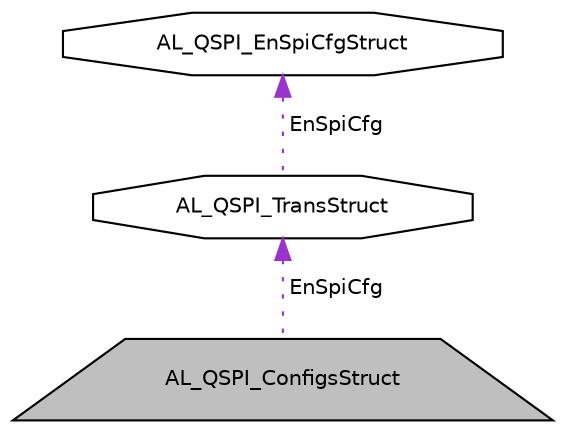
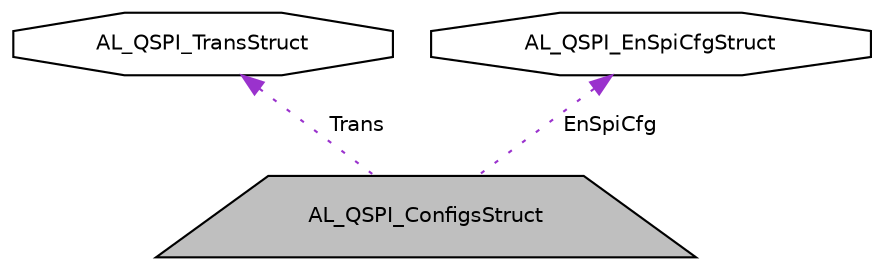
edge "AL_QSPI_TransStruct" -> "AL_QSPI_EnSpiCfgStruct": now "AL_QSPI_ConfigsStruct" -> "AL_QSPI_EnSpiCfgStruct"
edge "AL_QSPI_ConfigsStruct" -> "AL_QSPI_TransStruct": label " EnSpiCfg" -> " Trans"
